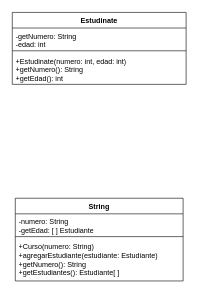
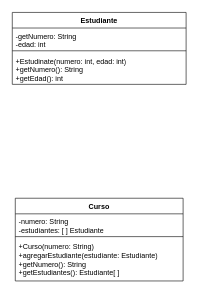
node "Estudinate": label "Estudinate" -> "Estudiante"
node "String": label "String" -> "Curso"
node "-numero: String -getEdad: [ ] Estudiante": label "-numero: String -getEdad: [ ] Estudiante" -> "-numero: String -estudiantes: [ ] Estudiante"
